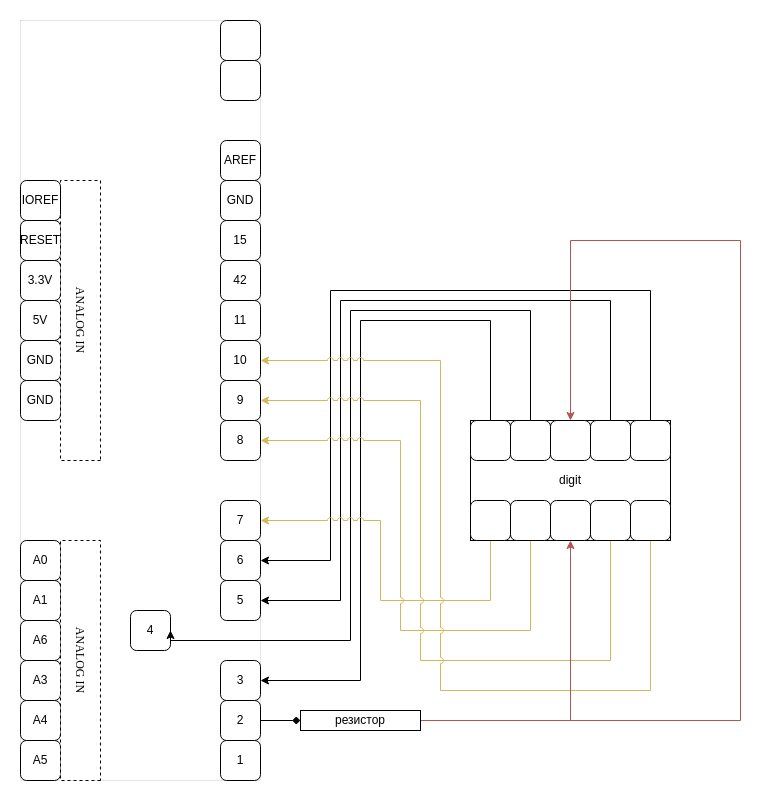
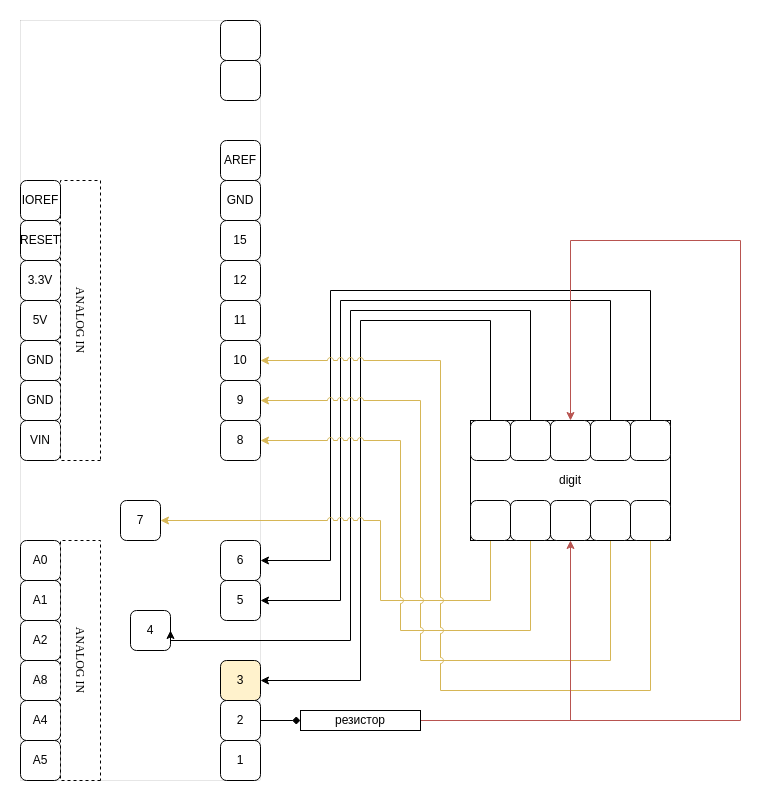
node "42": label "42" -> "12"
node "VIN": added
node "7": moved (241, 521) -> (141, 521)
node "A6": label "A6" -> "A2"
node "A3": label "A3" -> "A8"
node "3": fillcolor #ffffff -> #fff2cc
